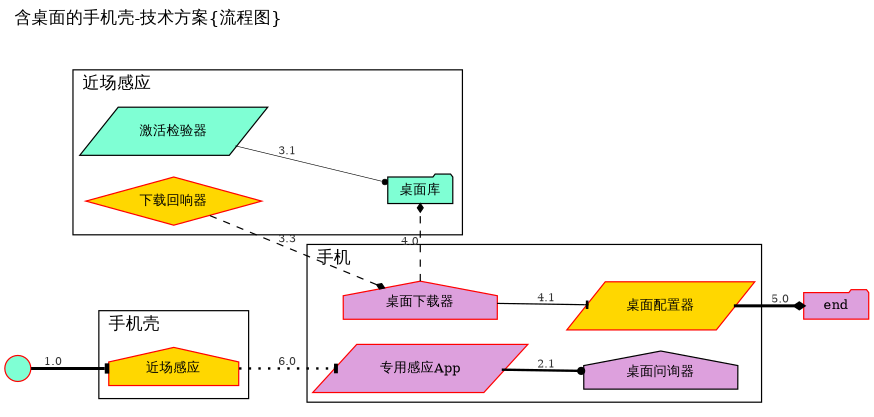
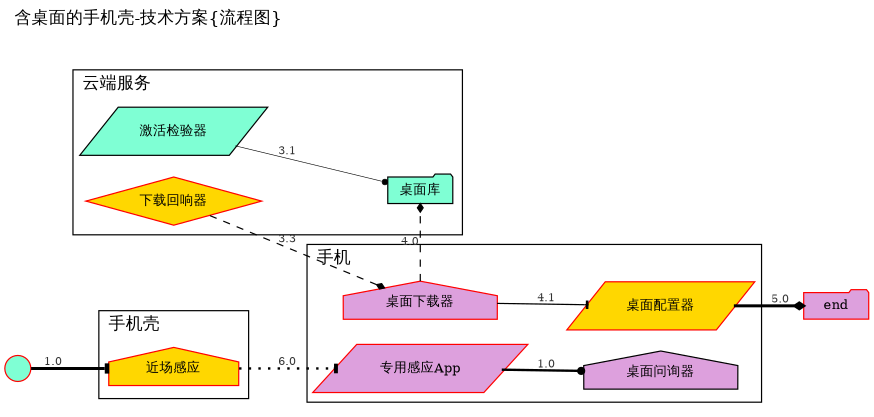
cluster "近场感应": label "近场感应" -> "云端服务"
edge "专用感应App" -> "桌面问询器": label "2.1" -> "1.0"
